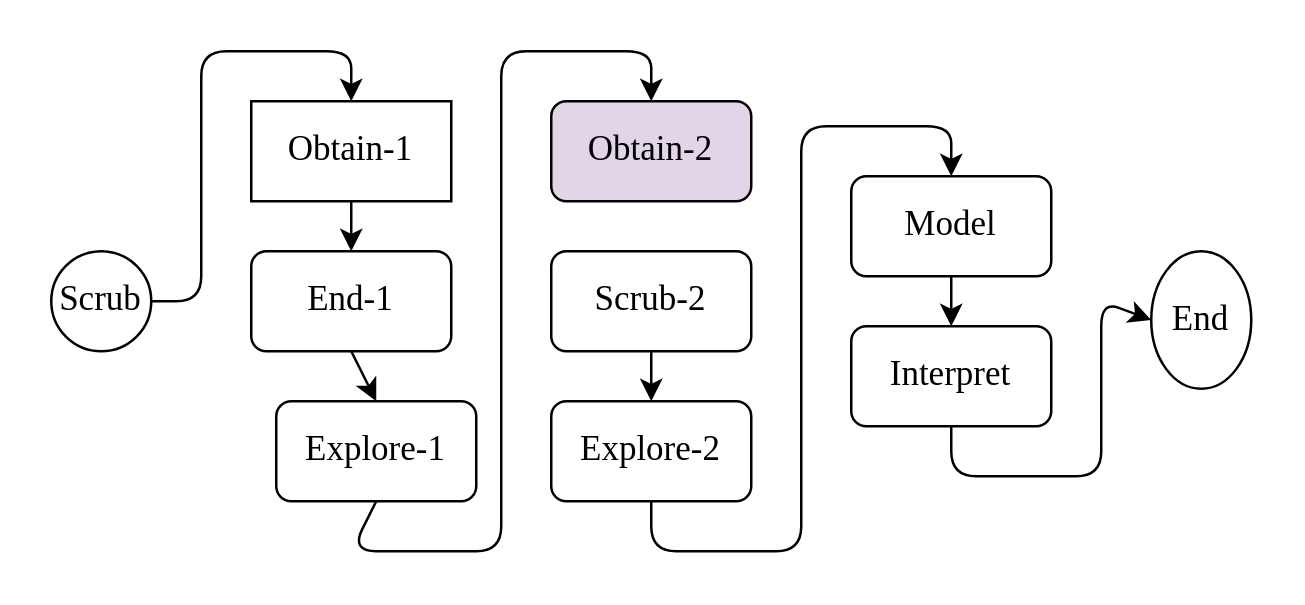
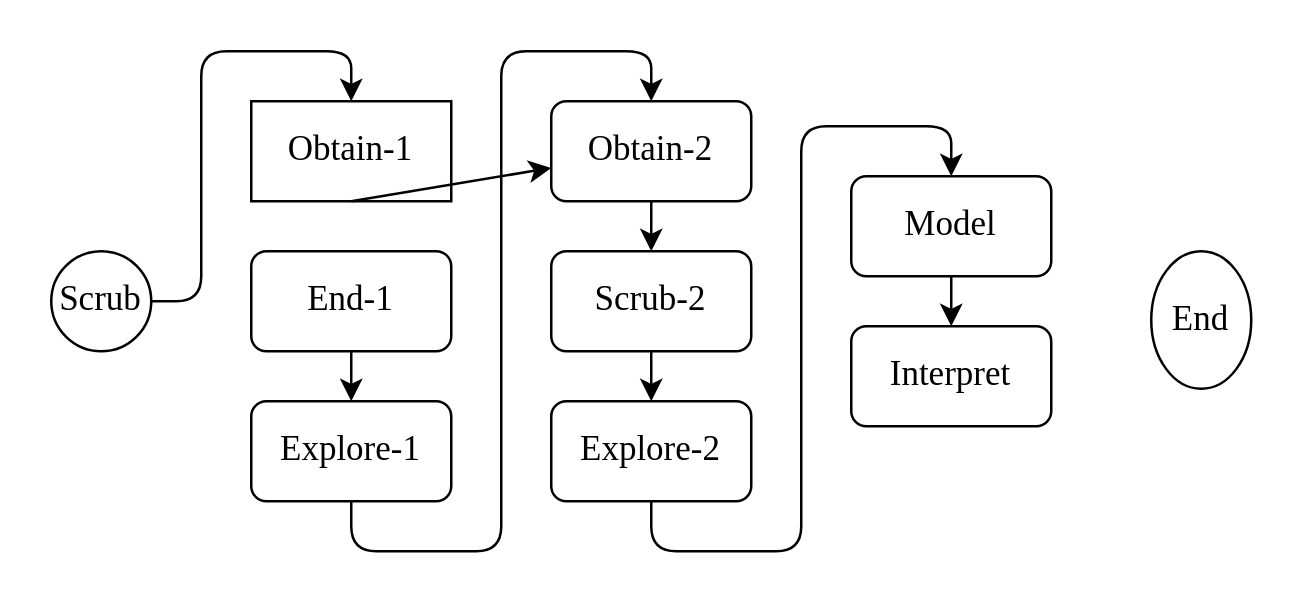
node "Obtain-2": fillcolor #e1d5e7 -> #ffffff
edge "Obtain-1" -> "End-1": now "Obtain-1" -> "Obtain-2"
edge "Obtain-2" -> "Scrub-2": added
node "Explore-1": moved (376, 451) -> (351, 451)
edge "Interpret" -> "End": removed
